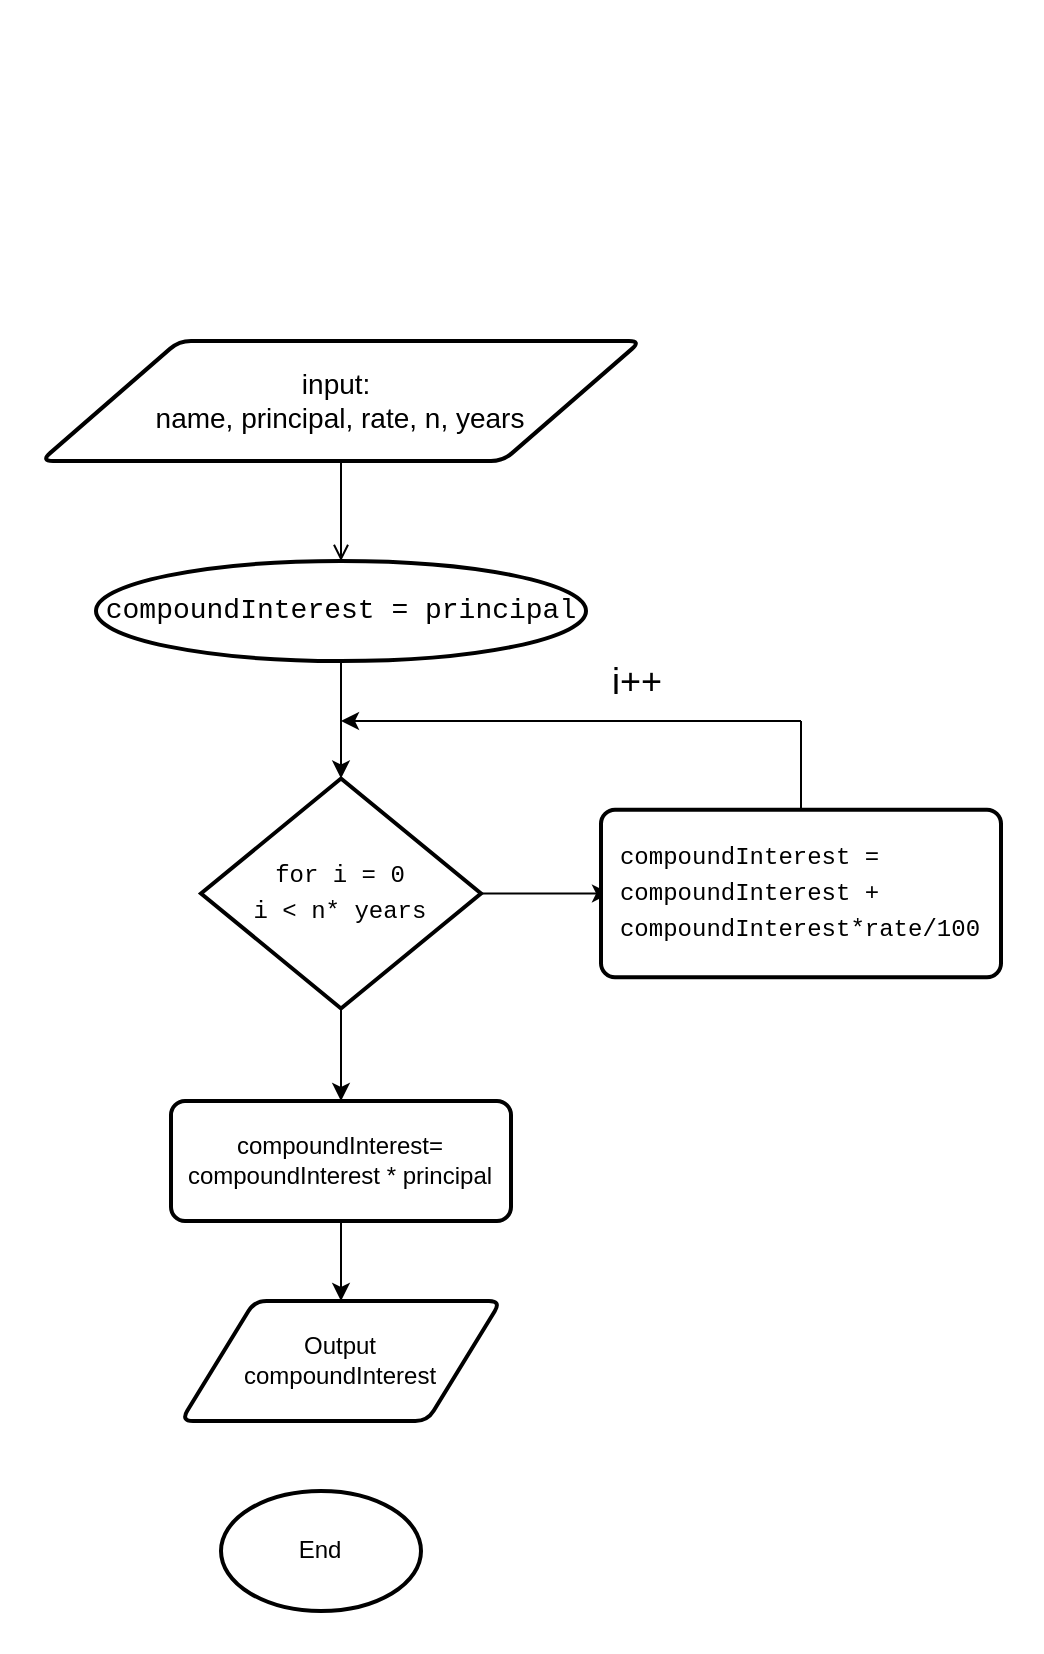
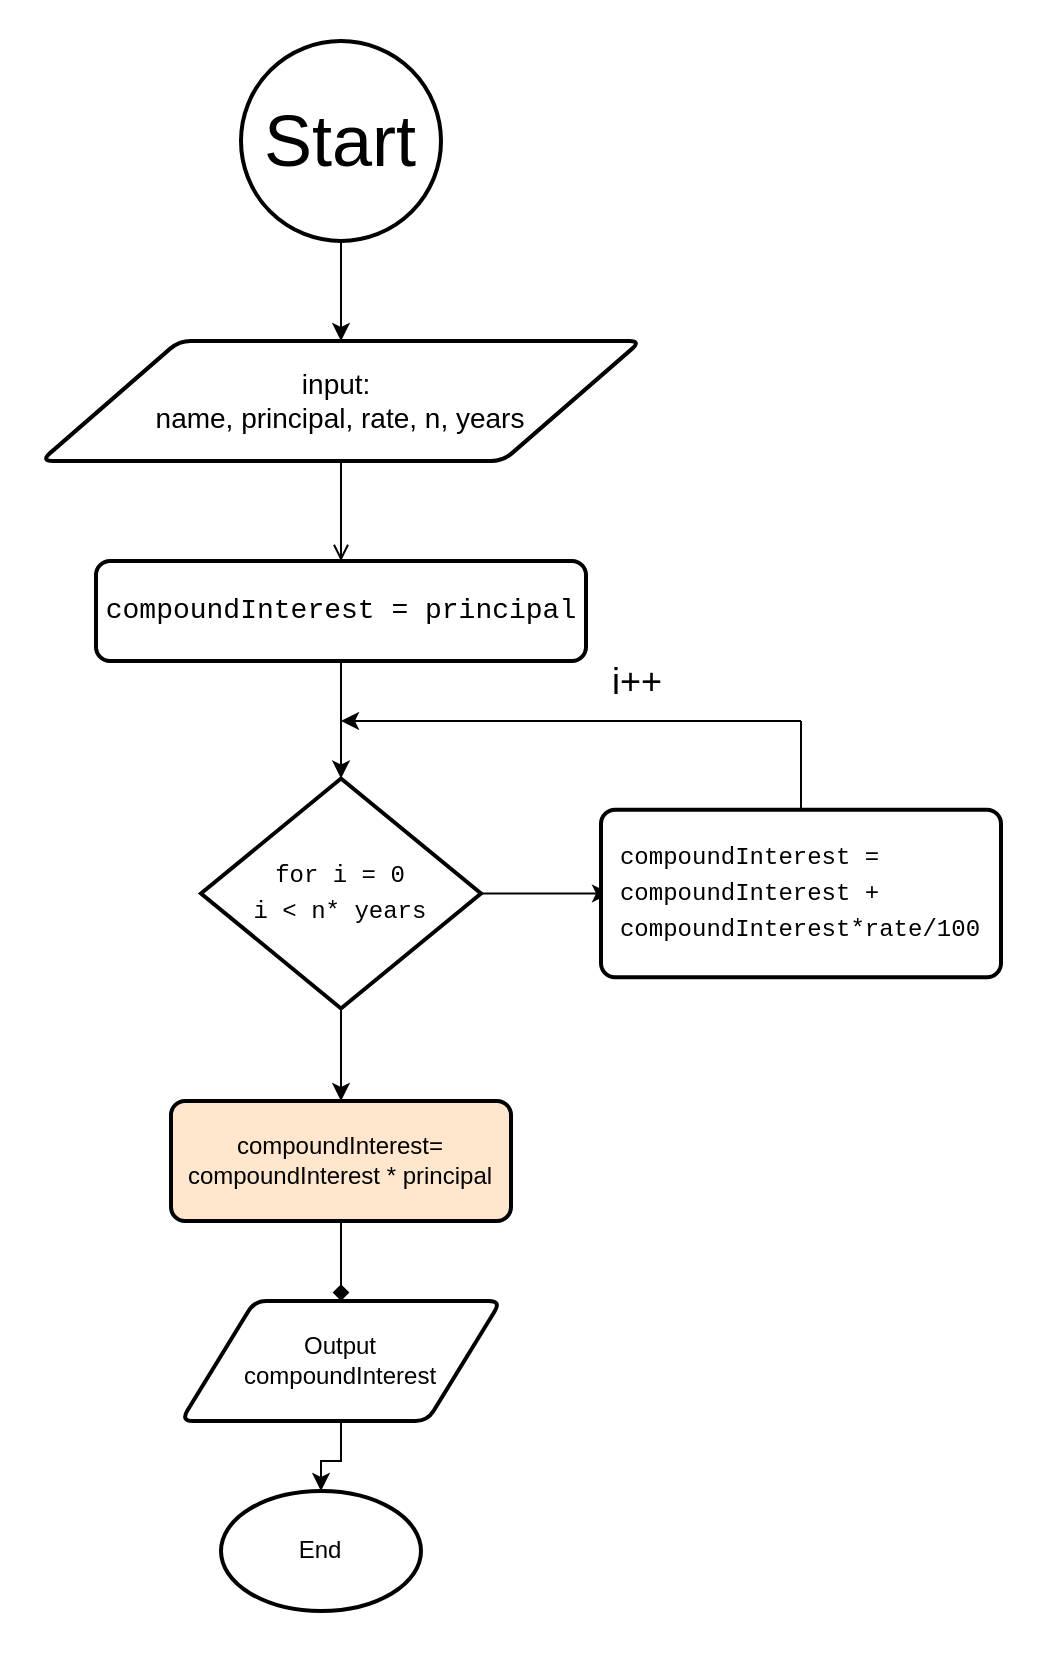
node "Start": added
edge "Start" -> "input: name, principal, rate, n, years": added
node "compoundInterest = principal": shape ellipse -> rounded rectangle
node "compoundInterest= compoundInterest * principal": fillcolor #ffffff -> #ffe6cc
edge "compoundInterest= compoundInterest * principal" -> "Output compoundInterest": arrowhead classic -> diamond
edge "Output compoundInterest" -> "End": added
